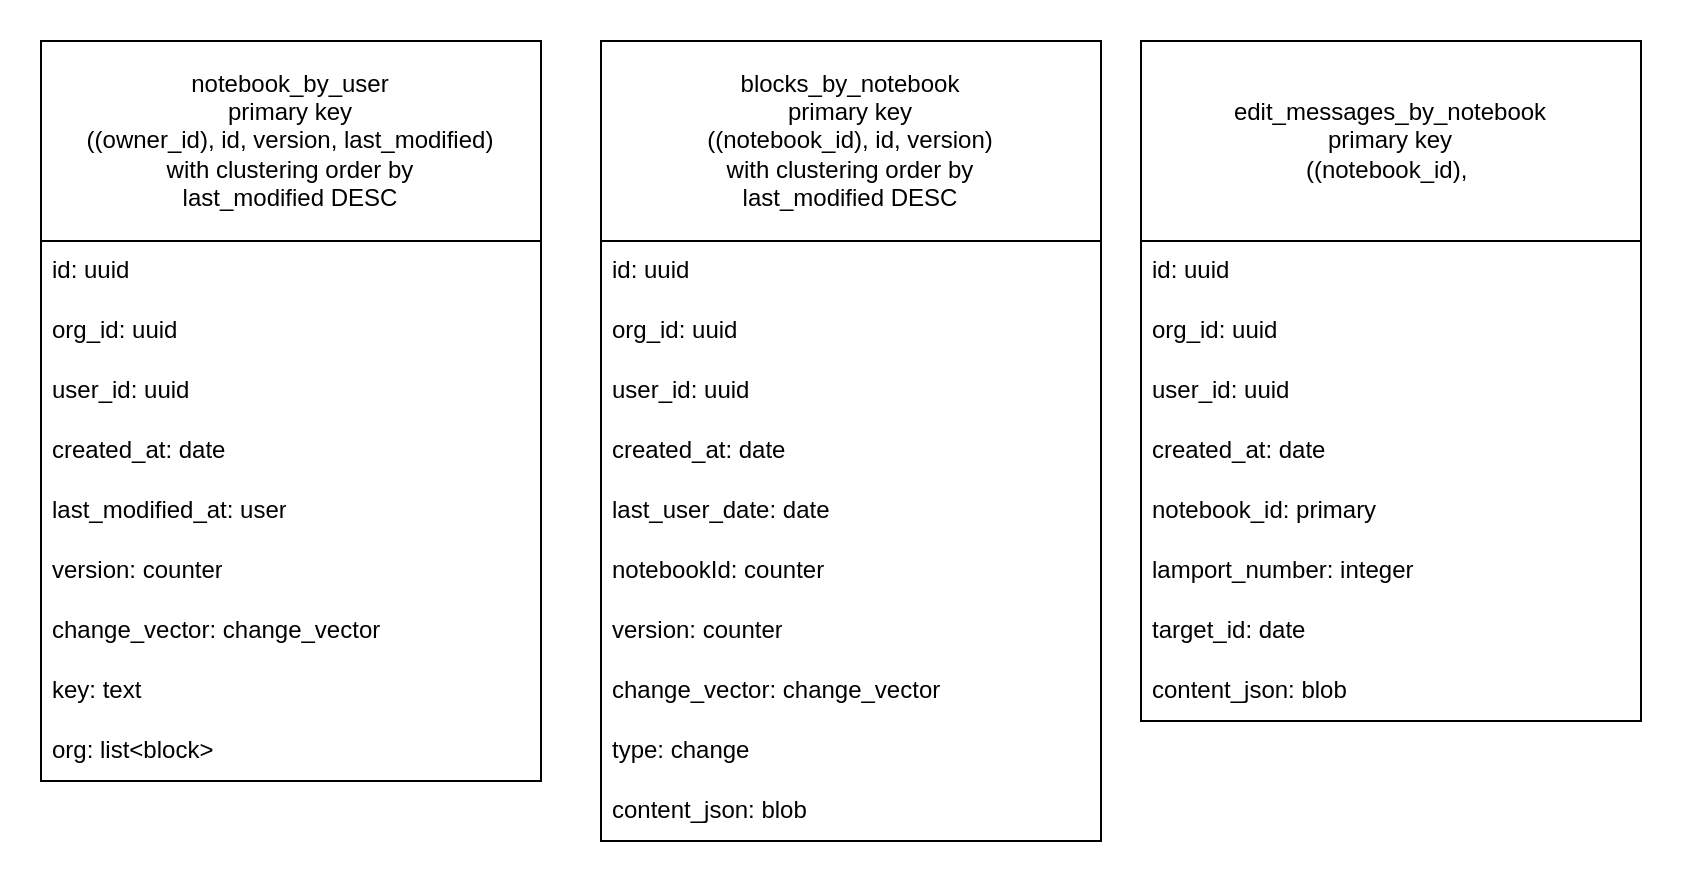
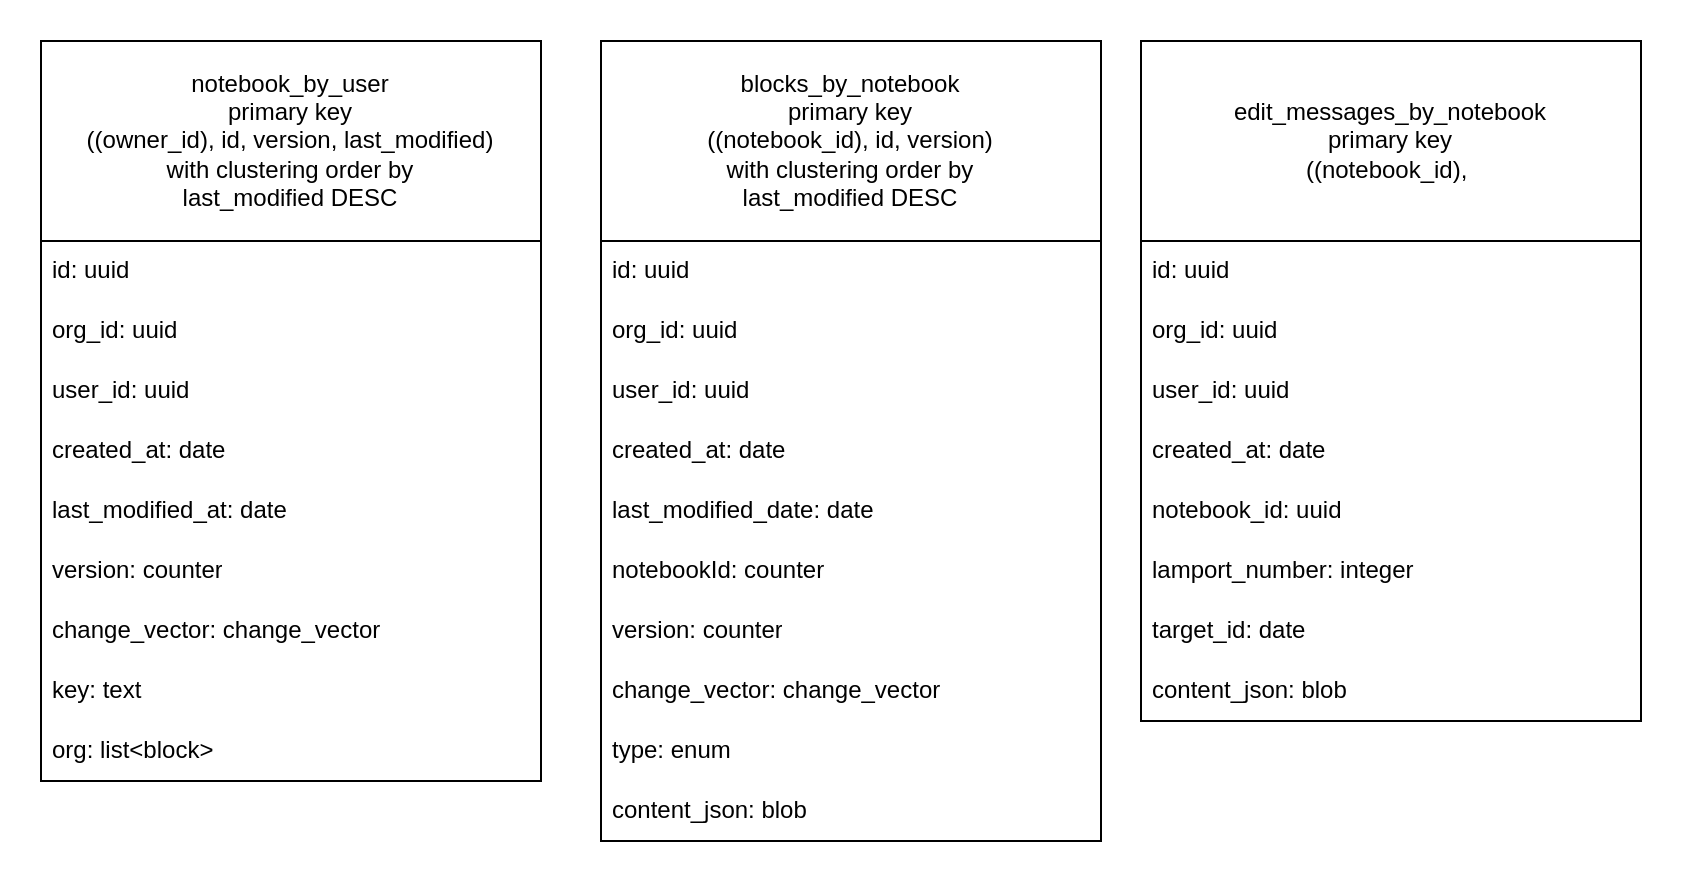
node "last_modified_at: user": label "last_modified_at: user" -> "last_modified_at: date"
node "last_user_date: date": label "last_user_date: date" -> "last_modified_date: date"
node "notebook_id: primary": label "notebook_id: primary" -> "notebook_id: uuid"
node "type: change": label "type: change" -> "type: enum"
